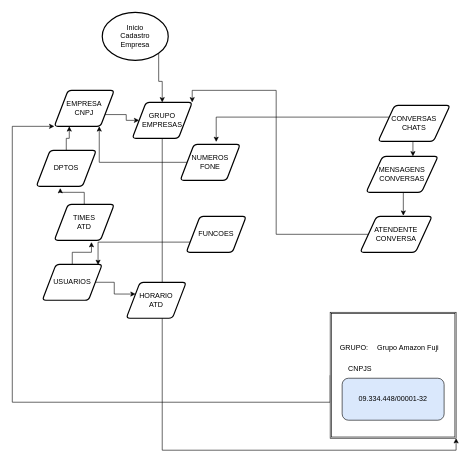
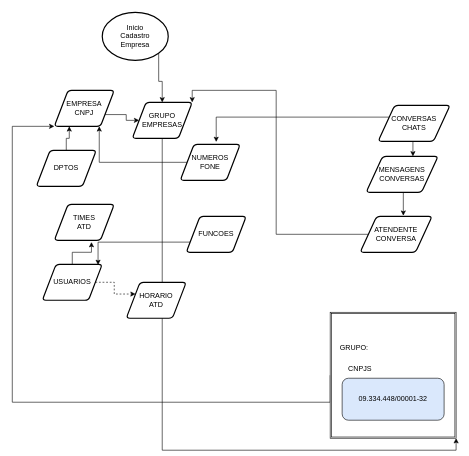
edge "TIMES ATD" -> "DPTOS": removed
edge "USUARIOS" -> "HORARIO ATD": style solid -> dashed
node "Grupo Amazon Fuji": removed
